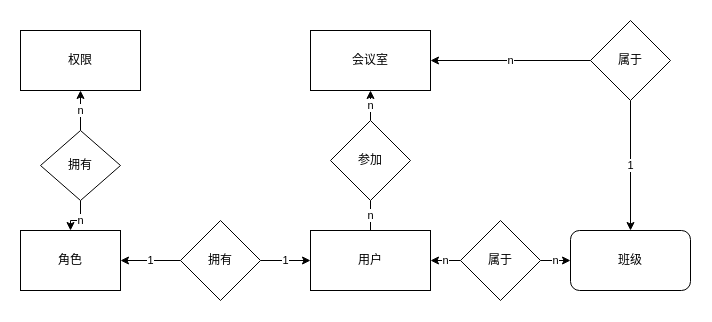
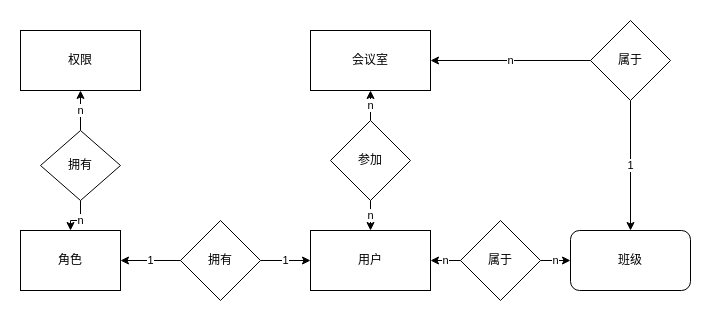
edge "参加" -- "用户": arrowhead none -> classic
